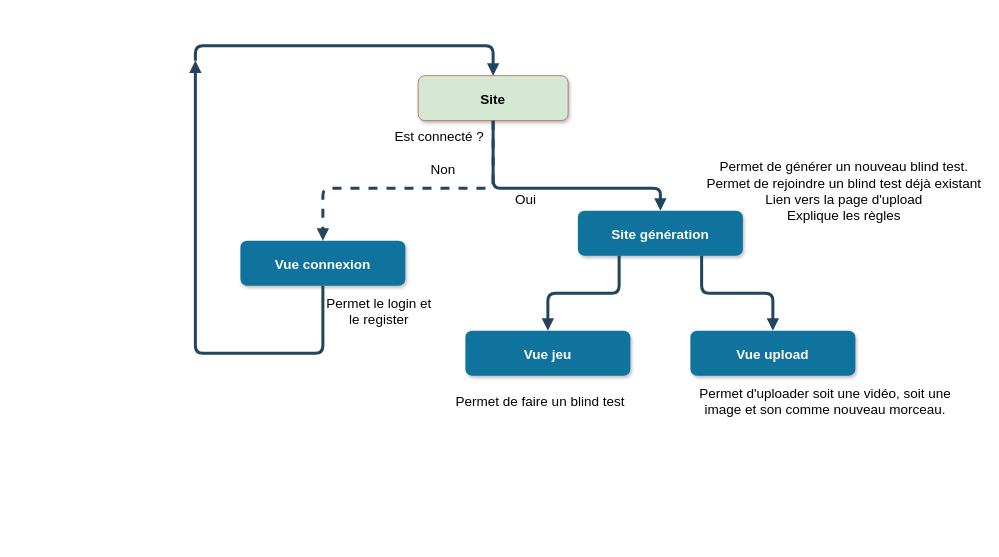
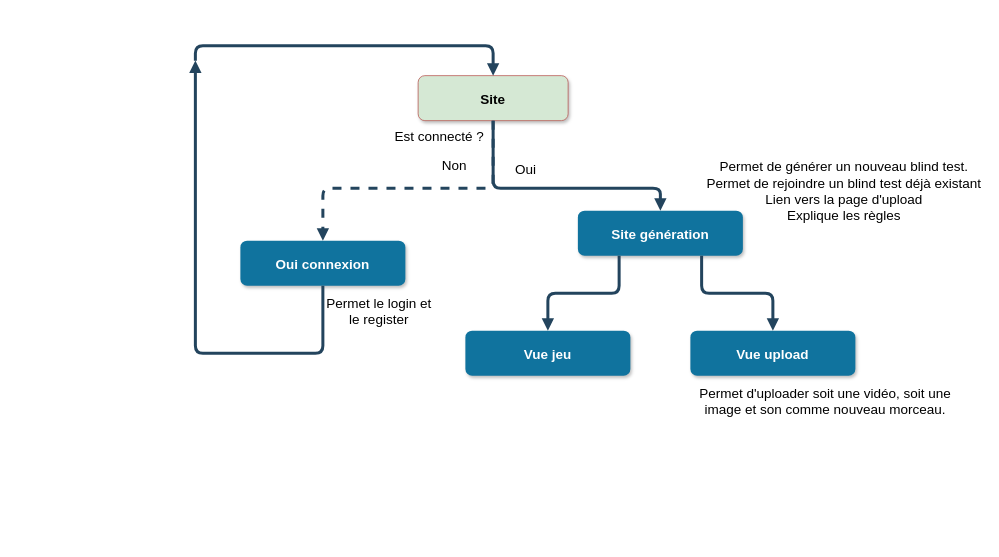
node "Non": moved (443, 169) -> (454, 165)
node "Oui": moved (525, 199) -> (525, 169)
node "Vue connexion": label "Vue connexion" -> "Oui connexion"
node "Permet de faire un blind test": removed
